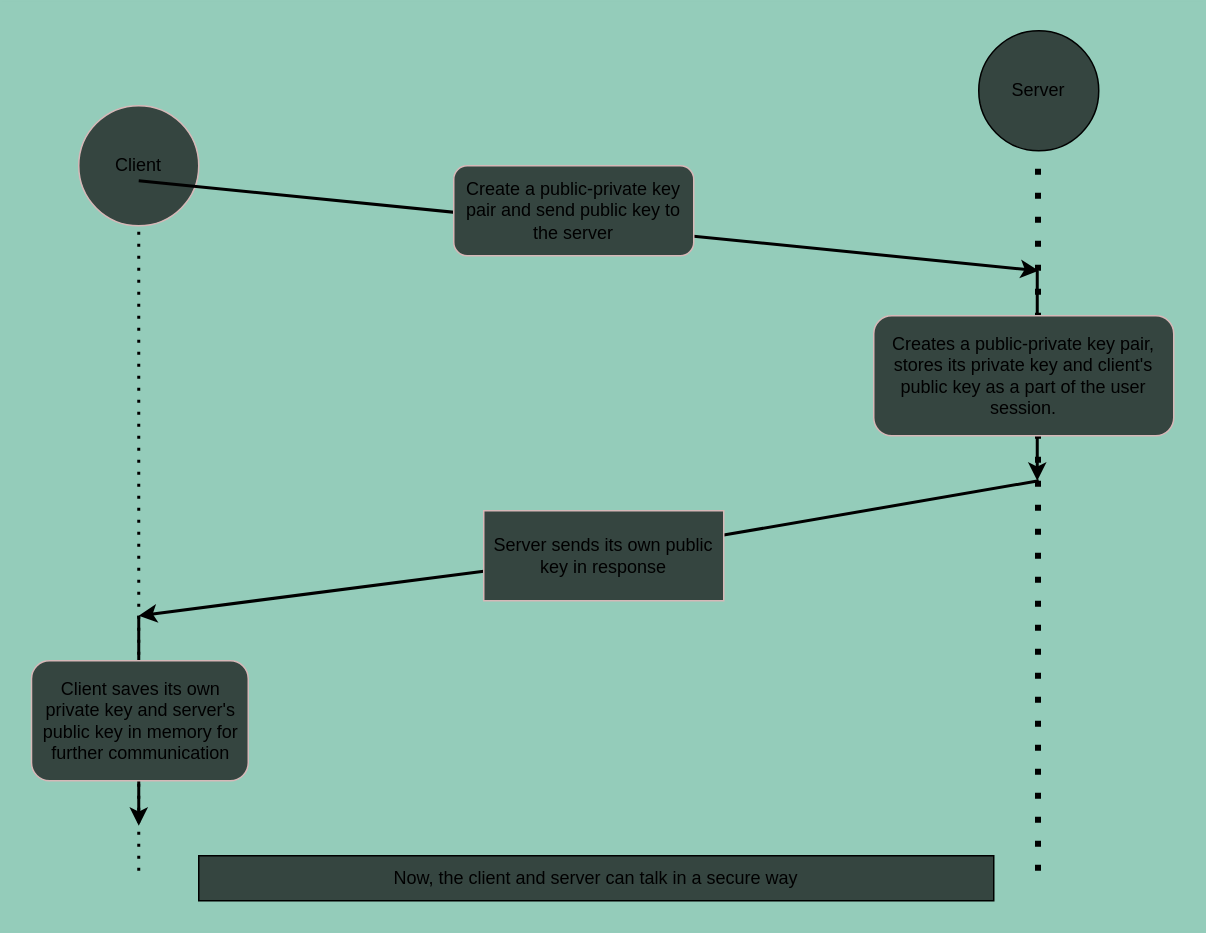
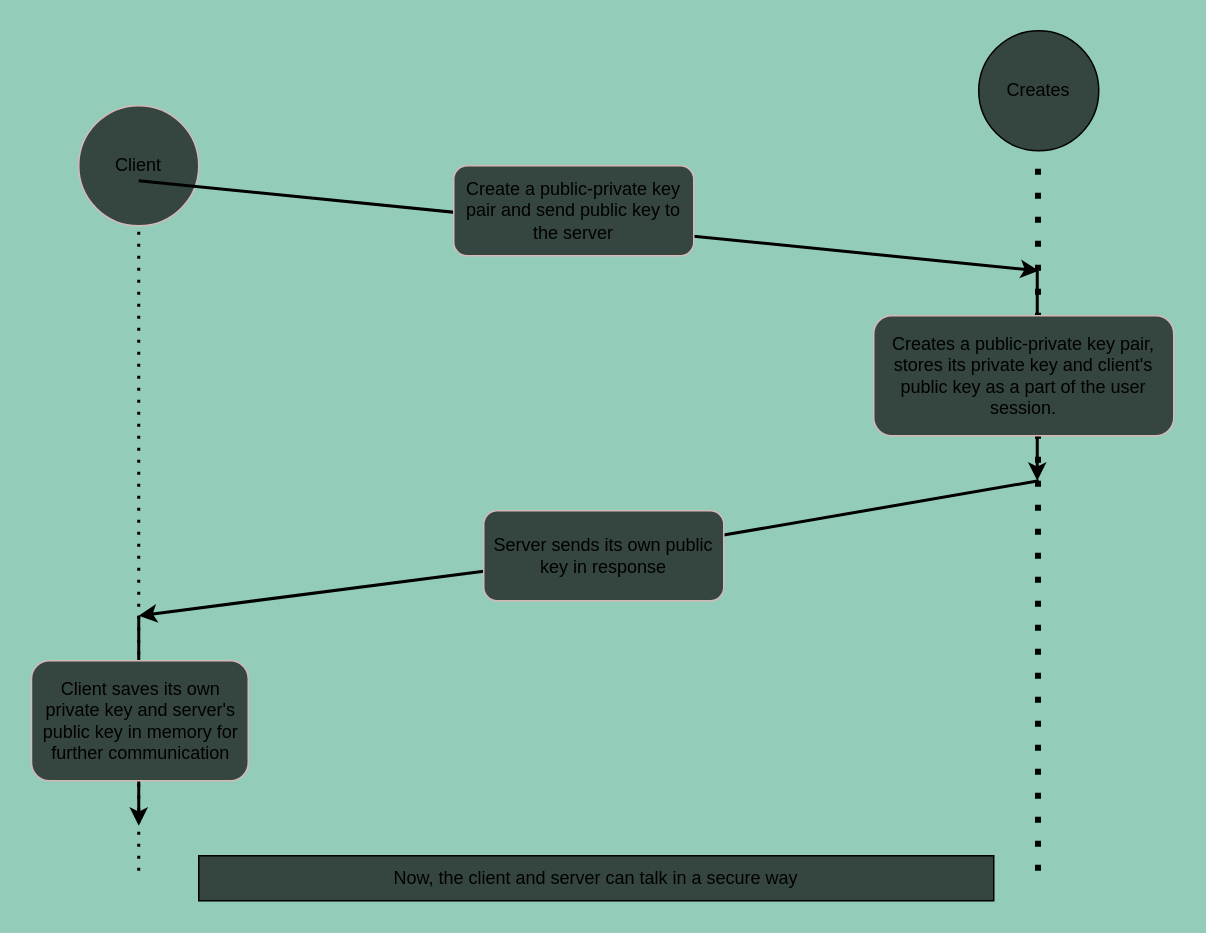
node "Server": label "Server" -> "Creates"
node "Server sends its own public key in response": shape rectangle -> rounded rectangle
